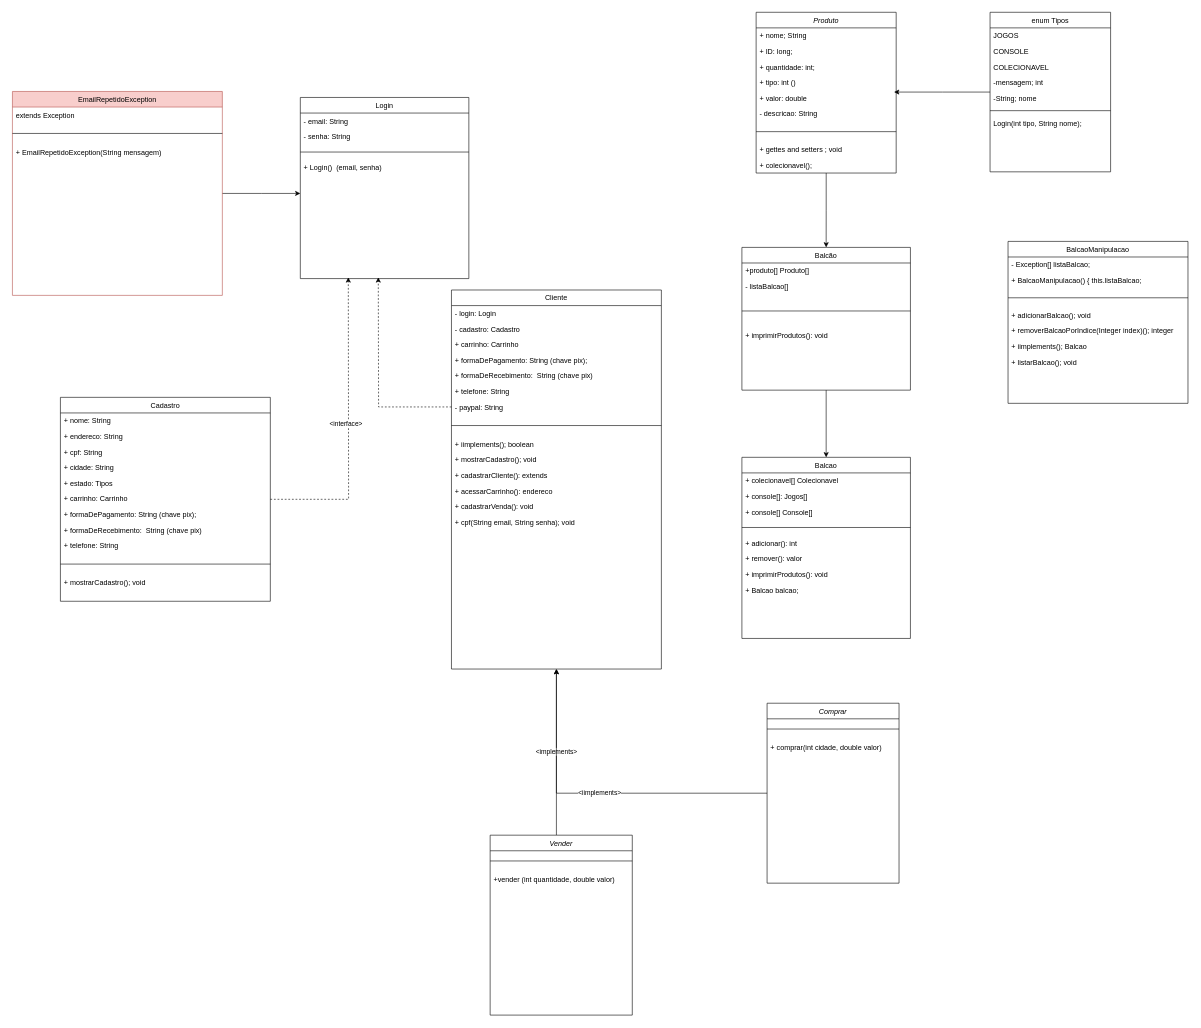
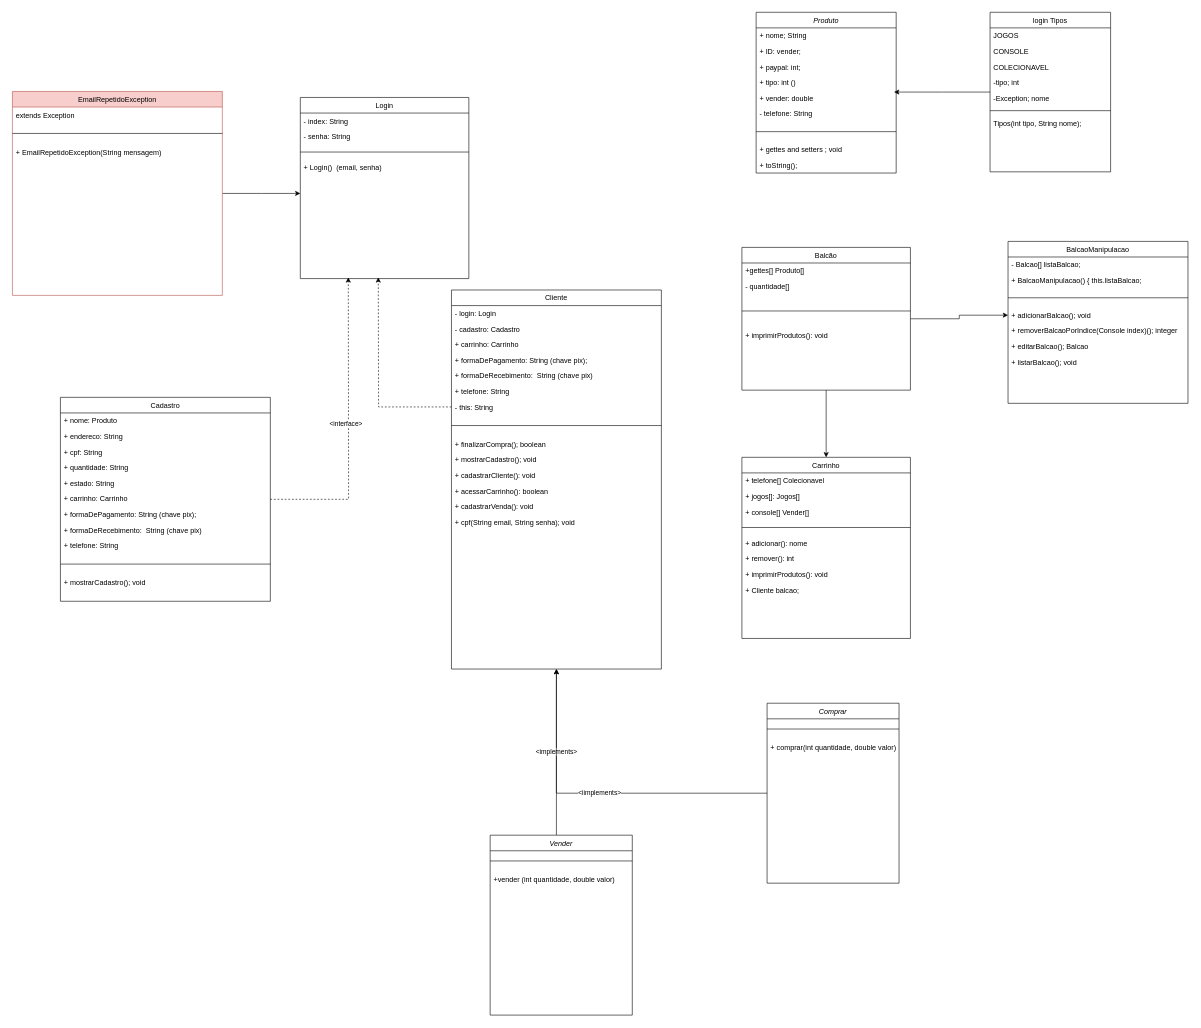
node "enum Tipos": label "enum Tipos" -> "login Tipos"
node "+ ID: long;": label "+ ID: long;" -> "+ ID: vender;"
node "+ quantidade: int;": label "+ quantidade: int;" -> "+ paypal: int;"
node "-mensagem; int": label "-mensagem; int" -> "-tipo; int"
node "+ valor: double": label "+ valor: double" -> "+ vender: double"
node "-String; nome": label "-String; nome" -> "-Exception; nome"
node "- descricao: String": label "- descricao: String" -> "- telefone: String"
node "- email: String": label "- email: String" -> "- index: String"
node "Login(int tipo, String nome);": label "Login(int tipo, String nome);" -> "Tipos(int tipo, String nome);"
node "+ colecionavel();": label "+ colecionavel();" -> "+ toString();"
edge "Produto" -> "Balcão": removed
node "- Exception[] listaBalcao;": label "- Exception[] listaBalcao;" -> "- Balcao[] listaBalcao;"
node "+produto[] Produto[]": label "+produto[] Produto[]" -> "+gettes[] Produto[]"
node "- listaBalcao[]": label "- listaBalcao[]" -> "- quantidade[]"
edge "Balcão" -> "+ adicionarBalcao(); void": added
node "+ removerBalcaoPorIndice(Integer index)(); integer": label "+ removerBalcaoPorIndice(Integer index)(); integer" -> "+ removerBalcaoPorIndice(Console index)(); integer"
node "+ iimplements(); Balcao": label "+ iimplements(); Balcao" -> "+ editarBalcao(); Balcao"
node "- paypal: String": label "- paypal: String" -> "- this: String"
node "+ nome: String": label "+ nome: String" -> "+ nome: Produto"
node "+ iimplements(); boolean": label "+ iimplements(); boolean" -> "+ finalizarCompra(); boolean"
node "Balcao": label "Balcao" -> "Carrinho"
node "+ cidade: String": label "+ cidade: String" -> "+ quantidade: String"
node "+ cadastrarCliente(): extends": label "+ cadastrarCliente(): extends" -> "+ cadastrarCliente(): void"
node "+ colecionavel[] Colecionavel": label "+ colecionavel[] Colecionavel" -> "+ telefone[] Colecionavel"
node "+ estado: Tipos": label "+ estado: Tipos" -> "+ estado: String"
node "+ acessarCarrinho(): endereco": label "+ acessarCarrinho(): endereco" -> "+ acessarCarrinho(): boolean"
node "+ console[]: Jogos[]": label "+ console[]: Jogos[]" -> "+ jogos[]: Jogos[]"
node "+ console[] Console[]": label "+ console[] Console[]" -> "+ console[] Vender[]"
node "+ adicionar(): int": label "+ adicionar(): int" -> "+ adicionar(): nome"
node "+ remover(): valor": label "+ remover(): valor" -> "+ remover(): int"
node "+ Balcao balcao;": label "+ Balcao balcao;" -> "+ Cliente balcao;"
node "+ comprar(int cidade, double valor)": label "+ comprar(int cidade, double valor)" -> "+ comprar(int quantidade, double valor)"
